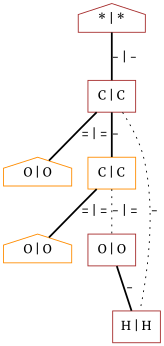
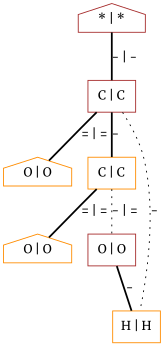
node "H | H": color brown -> darkorange
